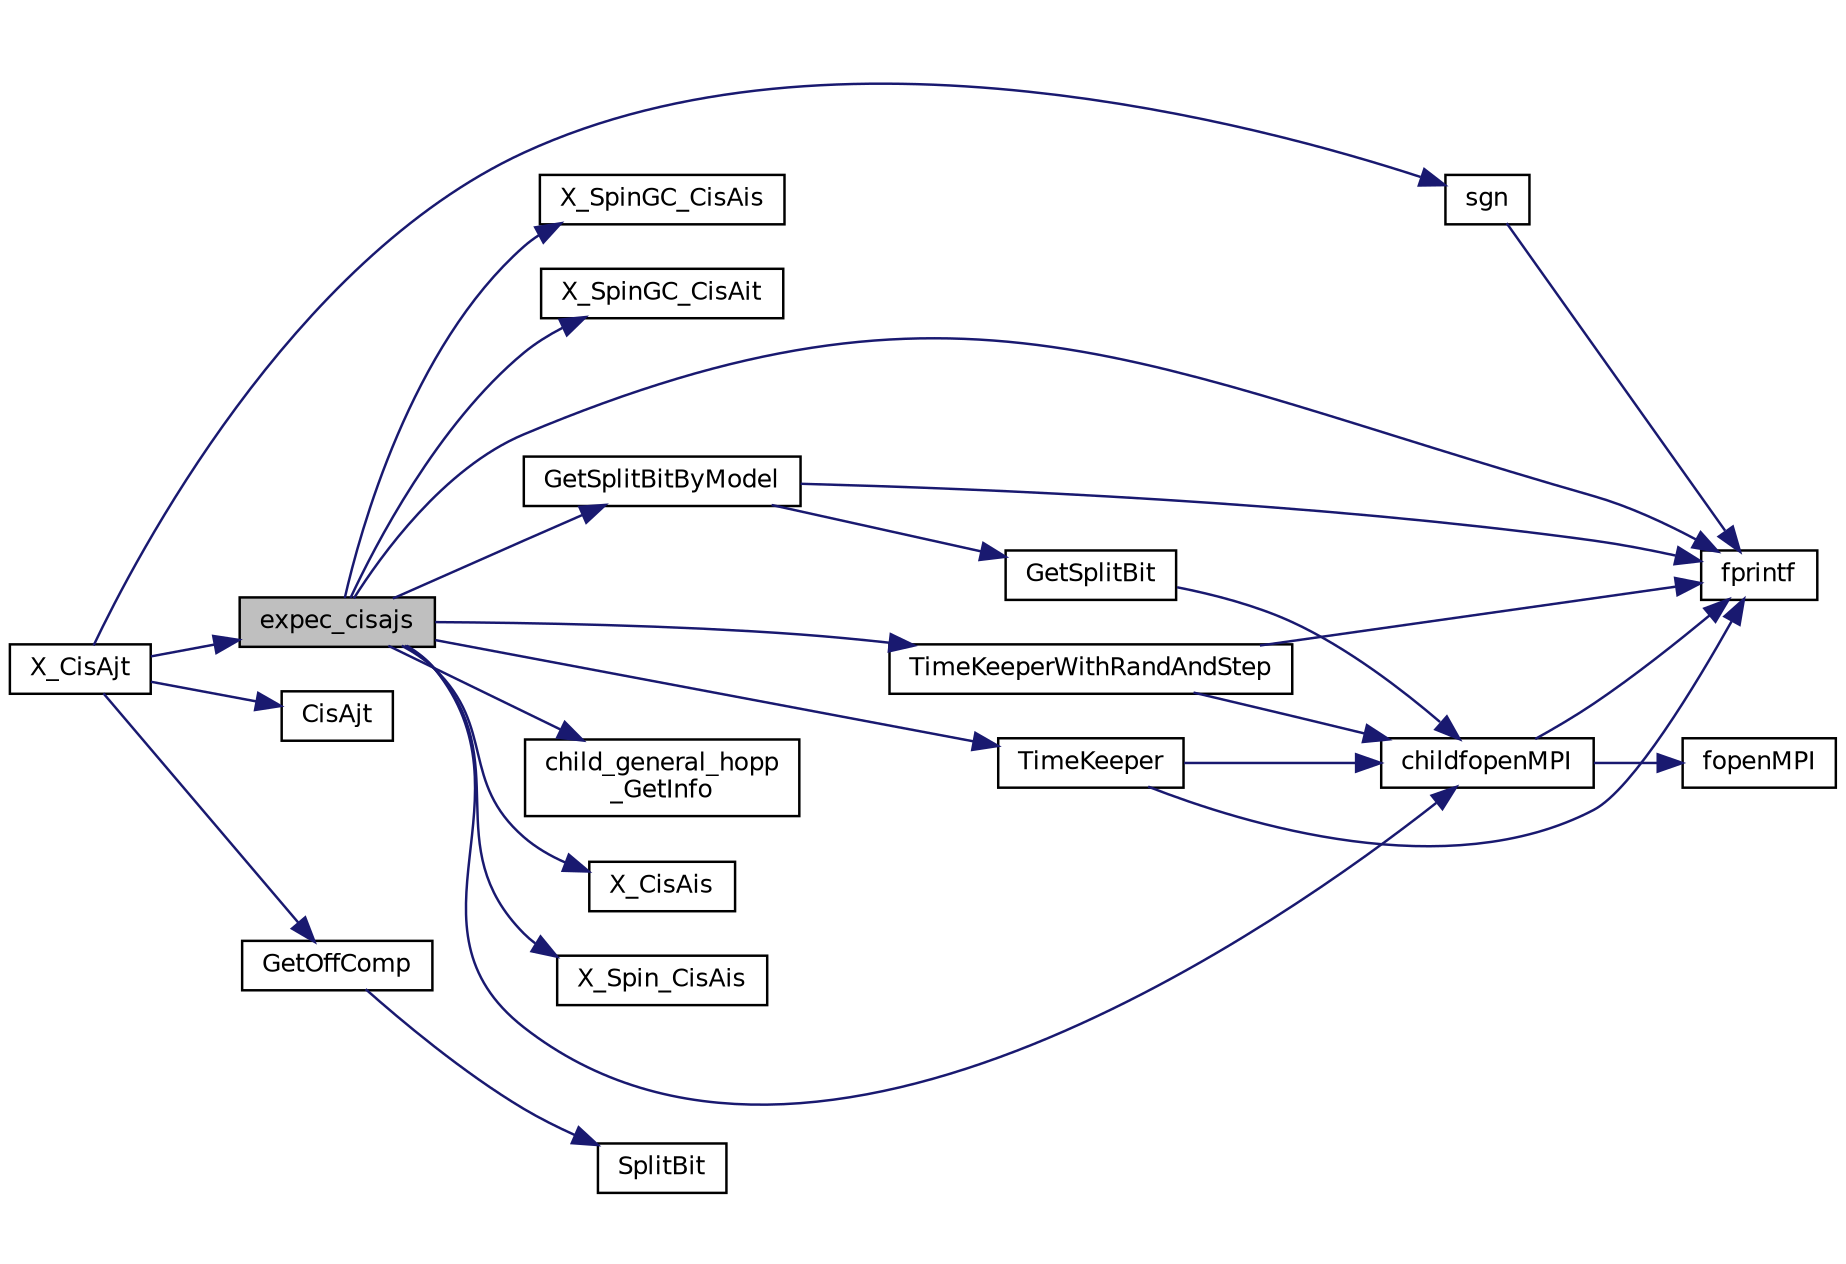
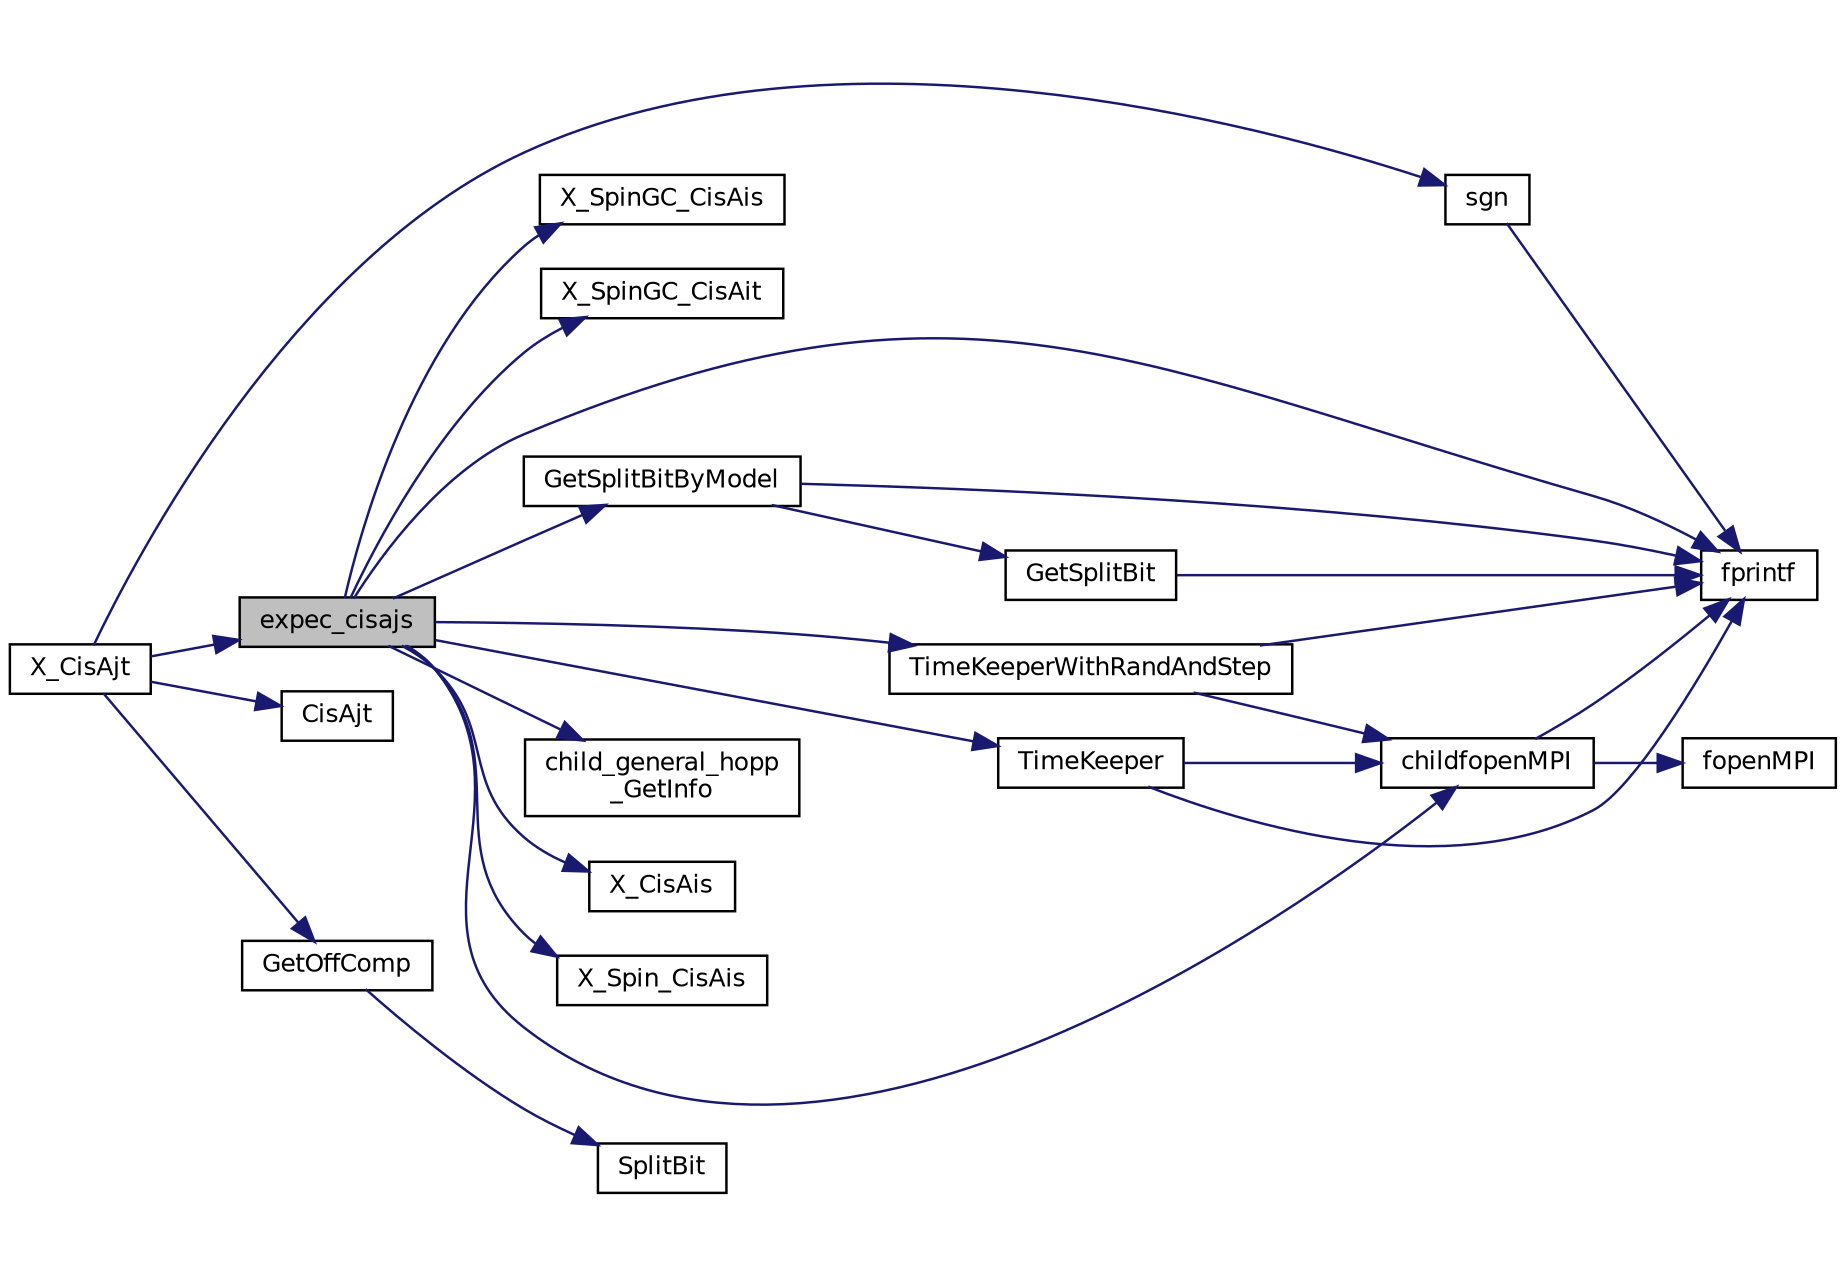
edge "GetSplitBit" -> "childfopenMPI": now "GetSplitBit" -> "fprintf"
